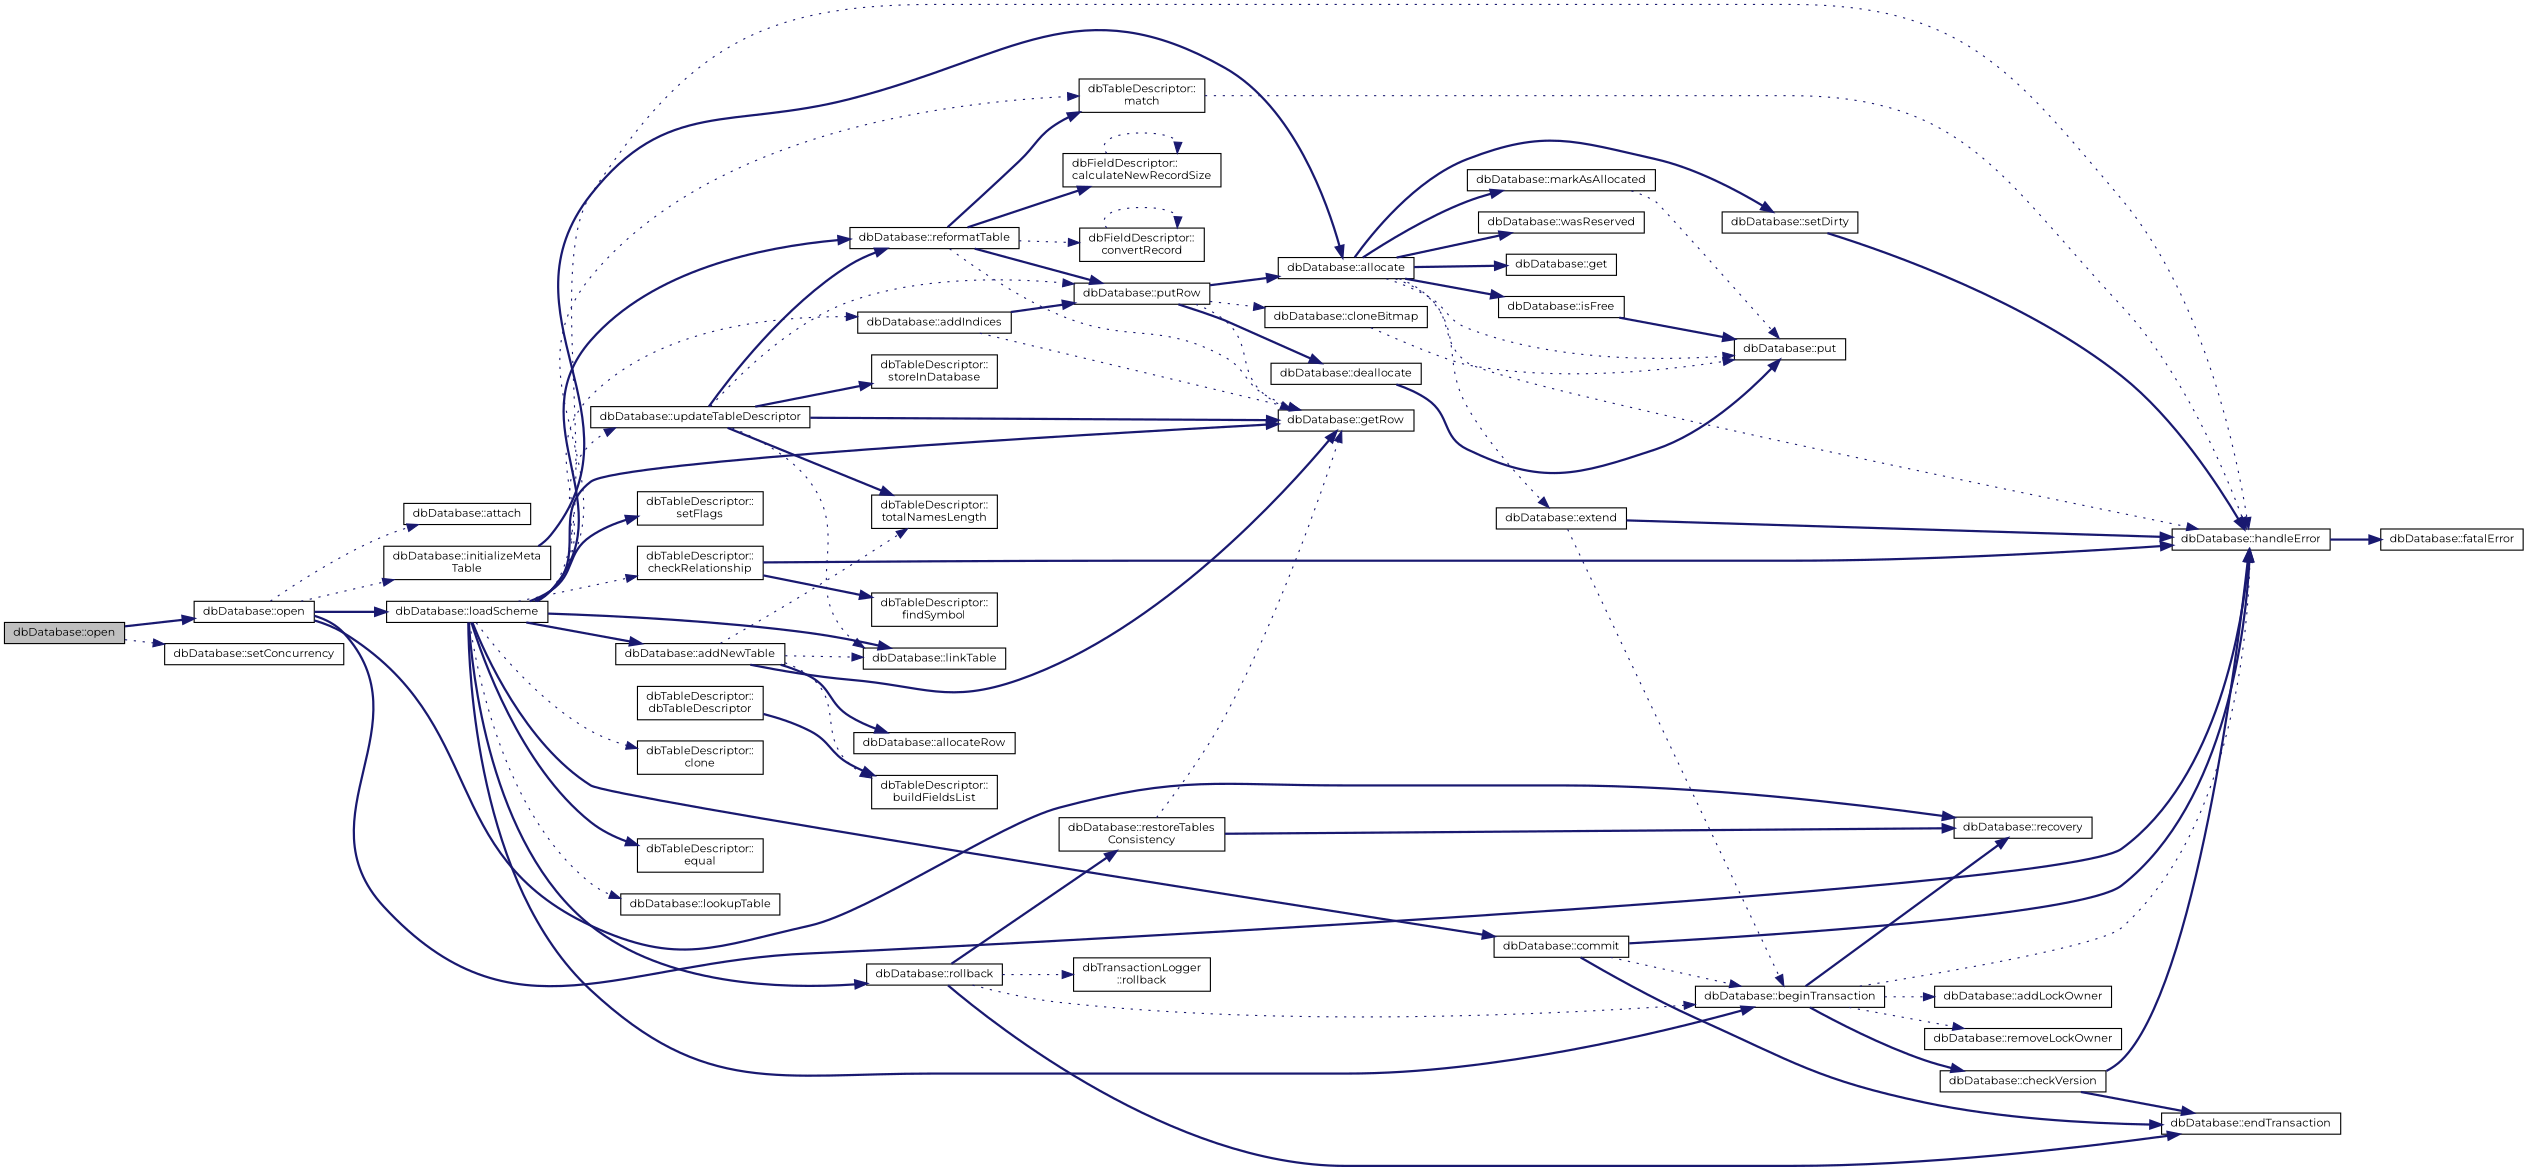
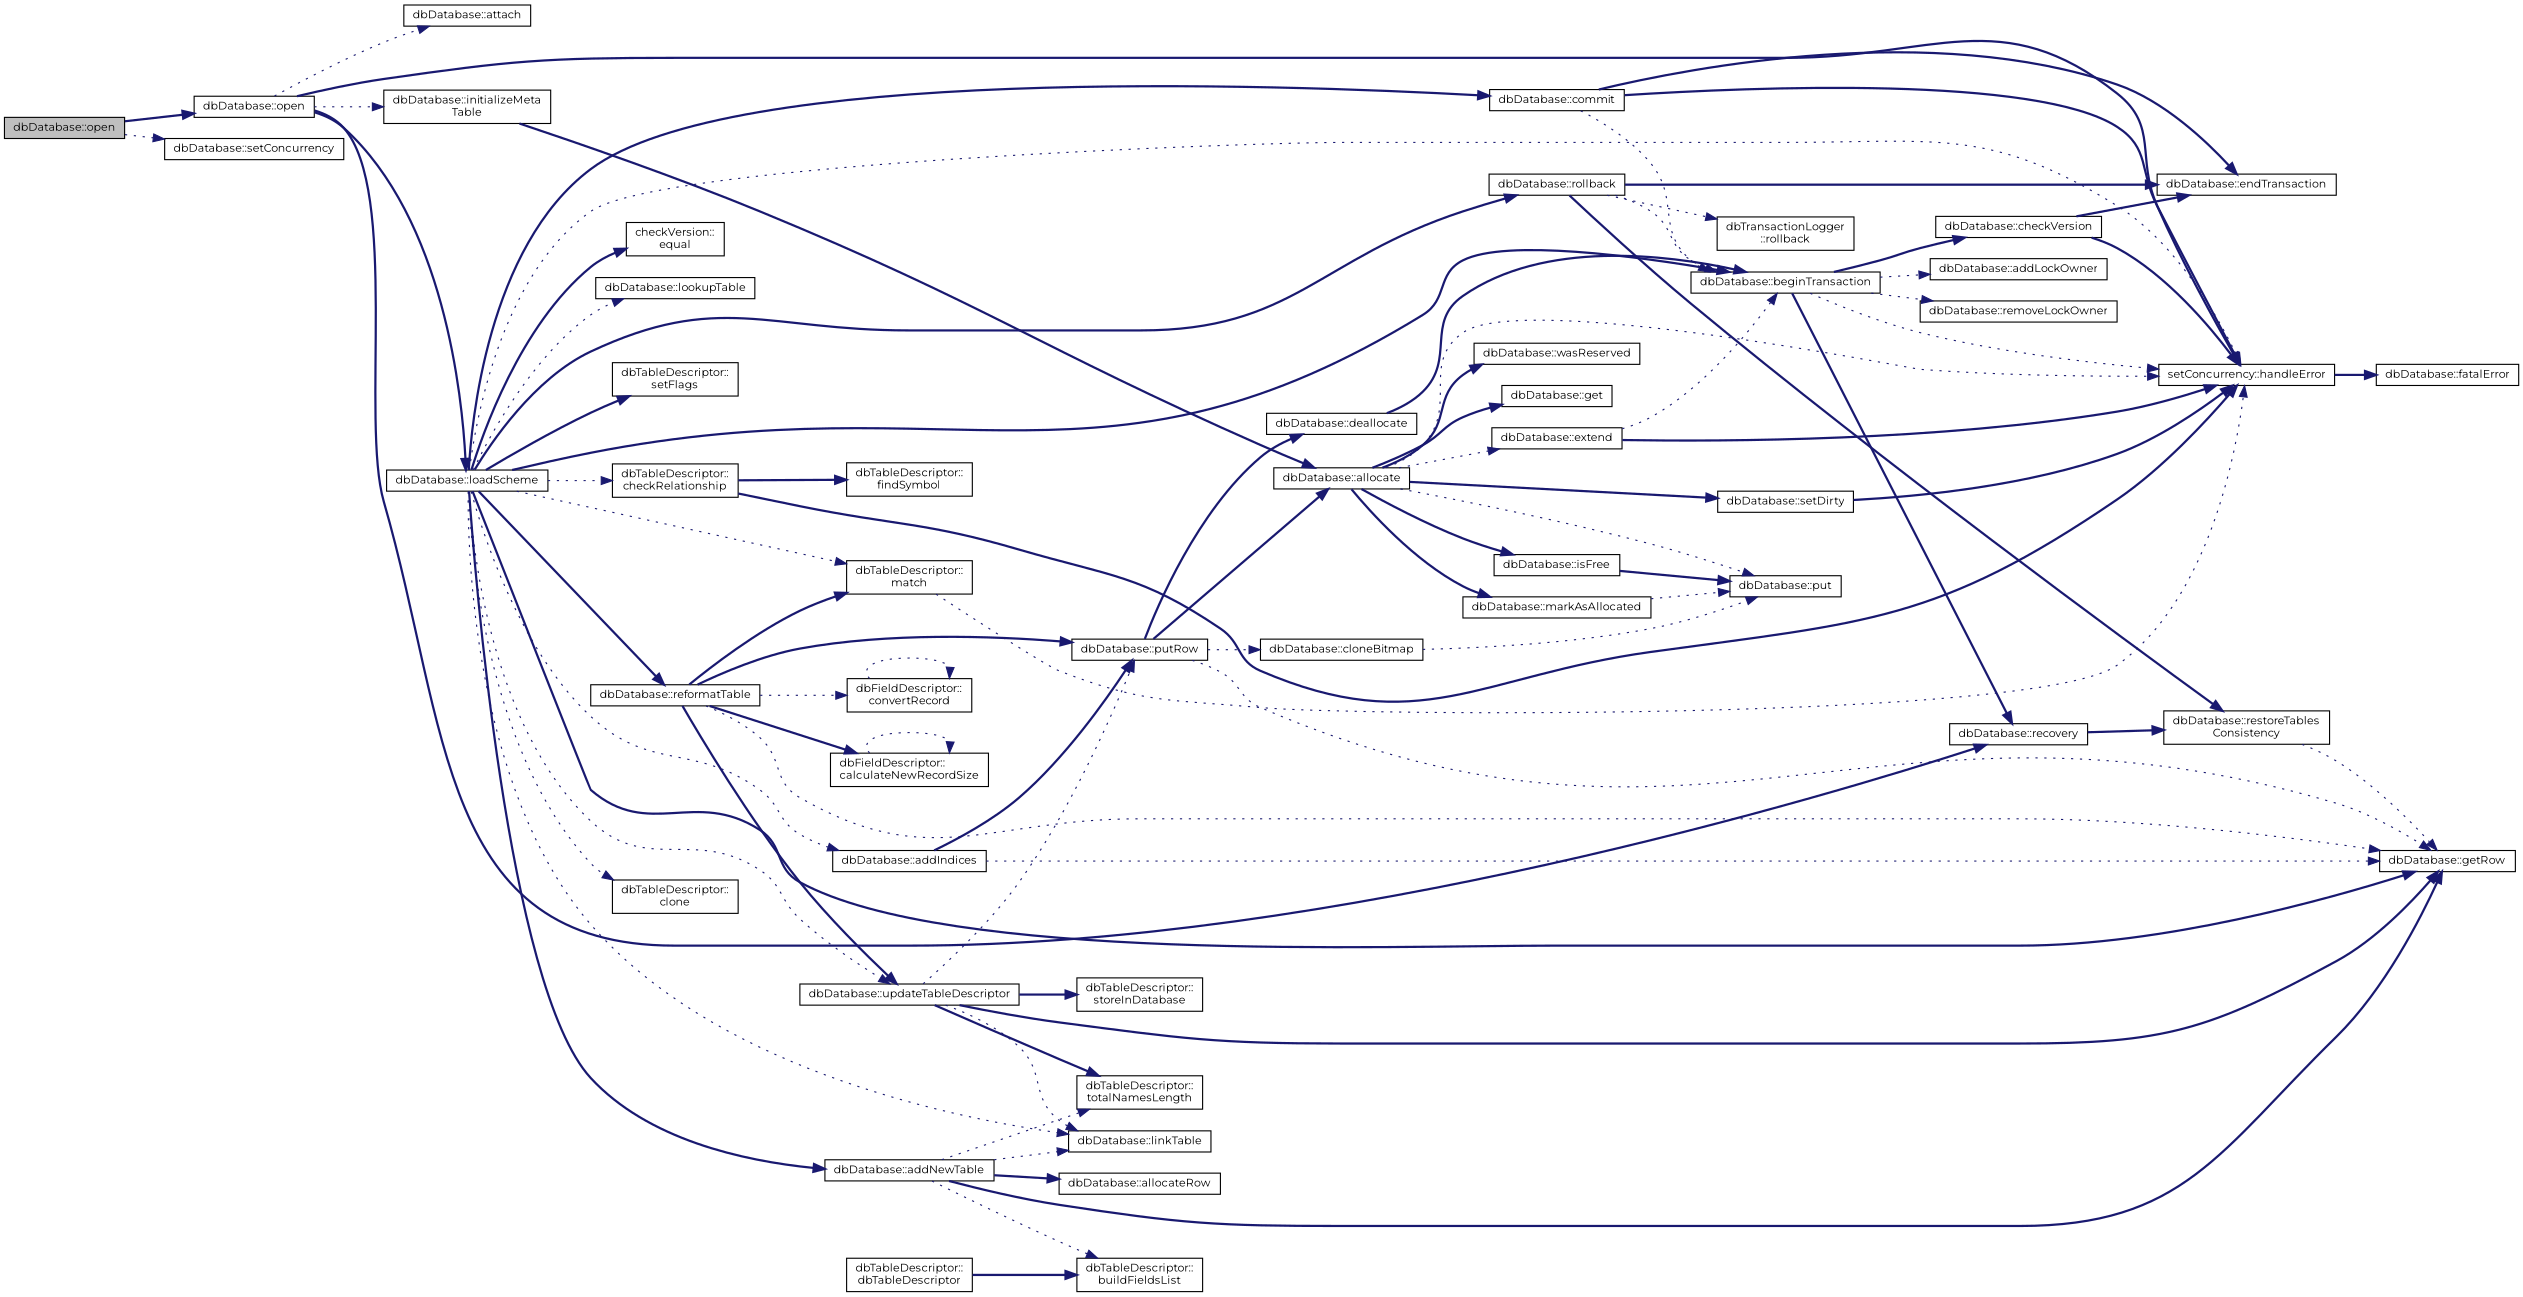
edge "dbDatabase::updateTableDescriptor" -> "dbDatabase::reformatTable": reversed
edge "dbDatabase::deallocate" -> "dbDatabase::put": now "dbDatabase::deallocate" -> "dbDatabase::beginTransaction"
node "dbDatabase::handleError": label "dbDatabase::handleError" -> "setConcurrency::handleError"
edge "dbDatabase::loadScheme" -> "dbDatabase::linkTable": style bold -> dotted
edge "dbDatabase::restoreTables Consistency" -> "dbDatabase::recovery": reversed
node "dbTableDescriptor:: equal": label "dbTableDescriptor:: equal" -> "checkVersion:: equal"
